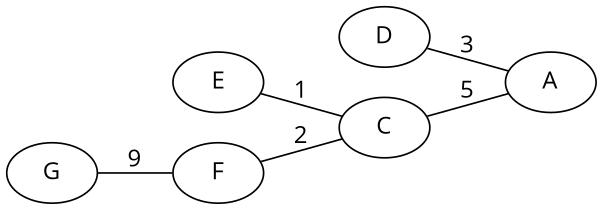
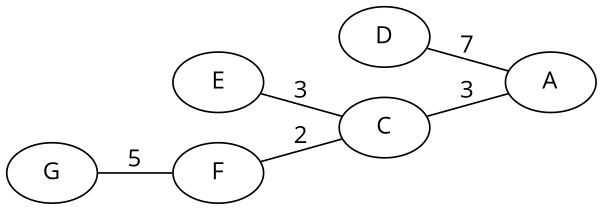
edge "D" -- "A": label "3" -> "7"
edge "E" -- "C": label "1" -> "3"
edge "A" -- "C": label "5" -> "3"
edge "G" -- "F": label "9" -> "5"
